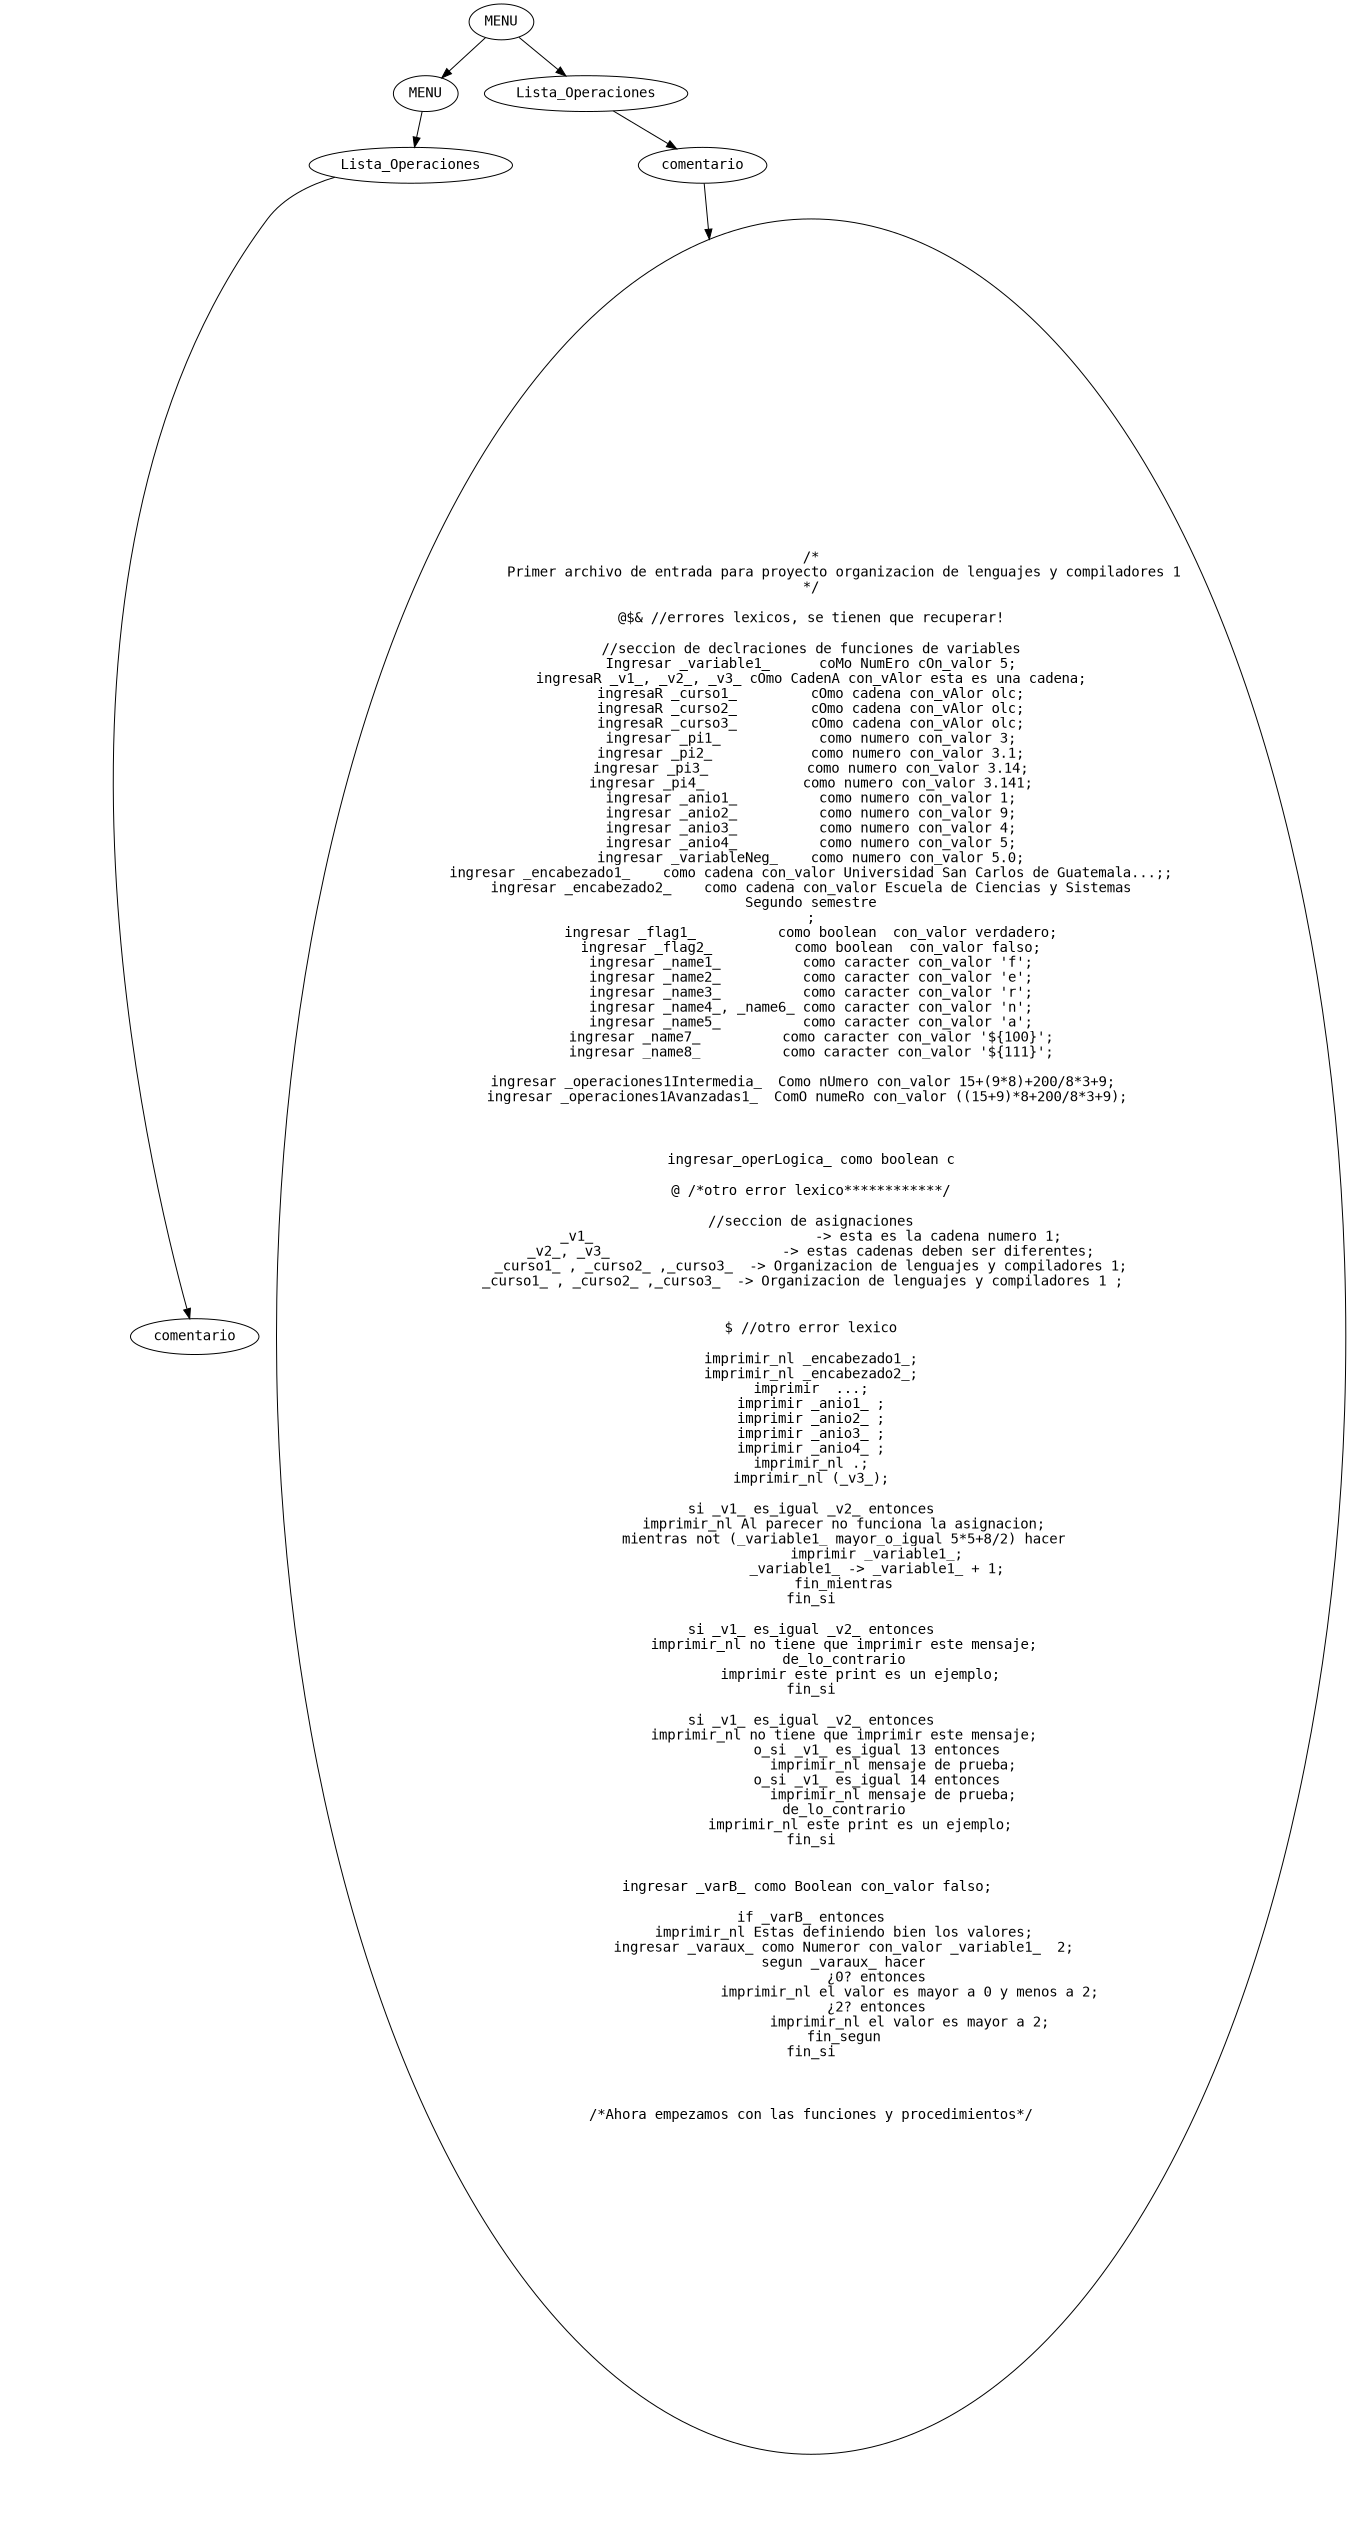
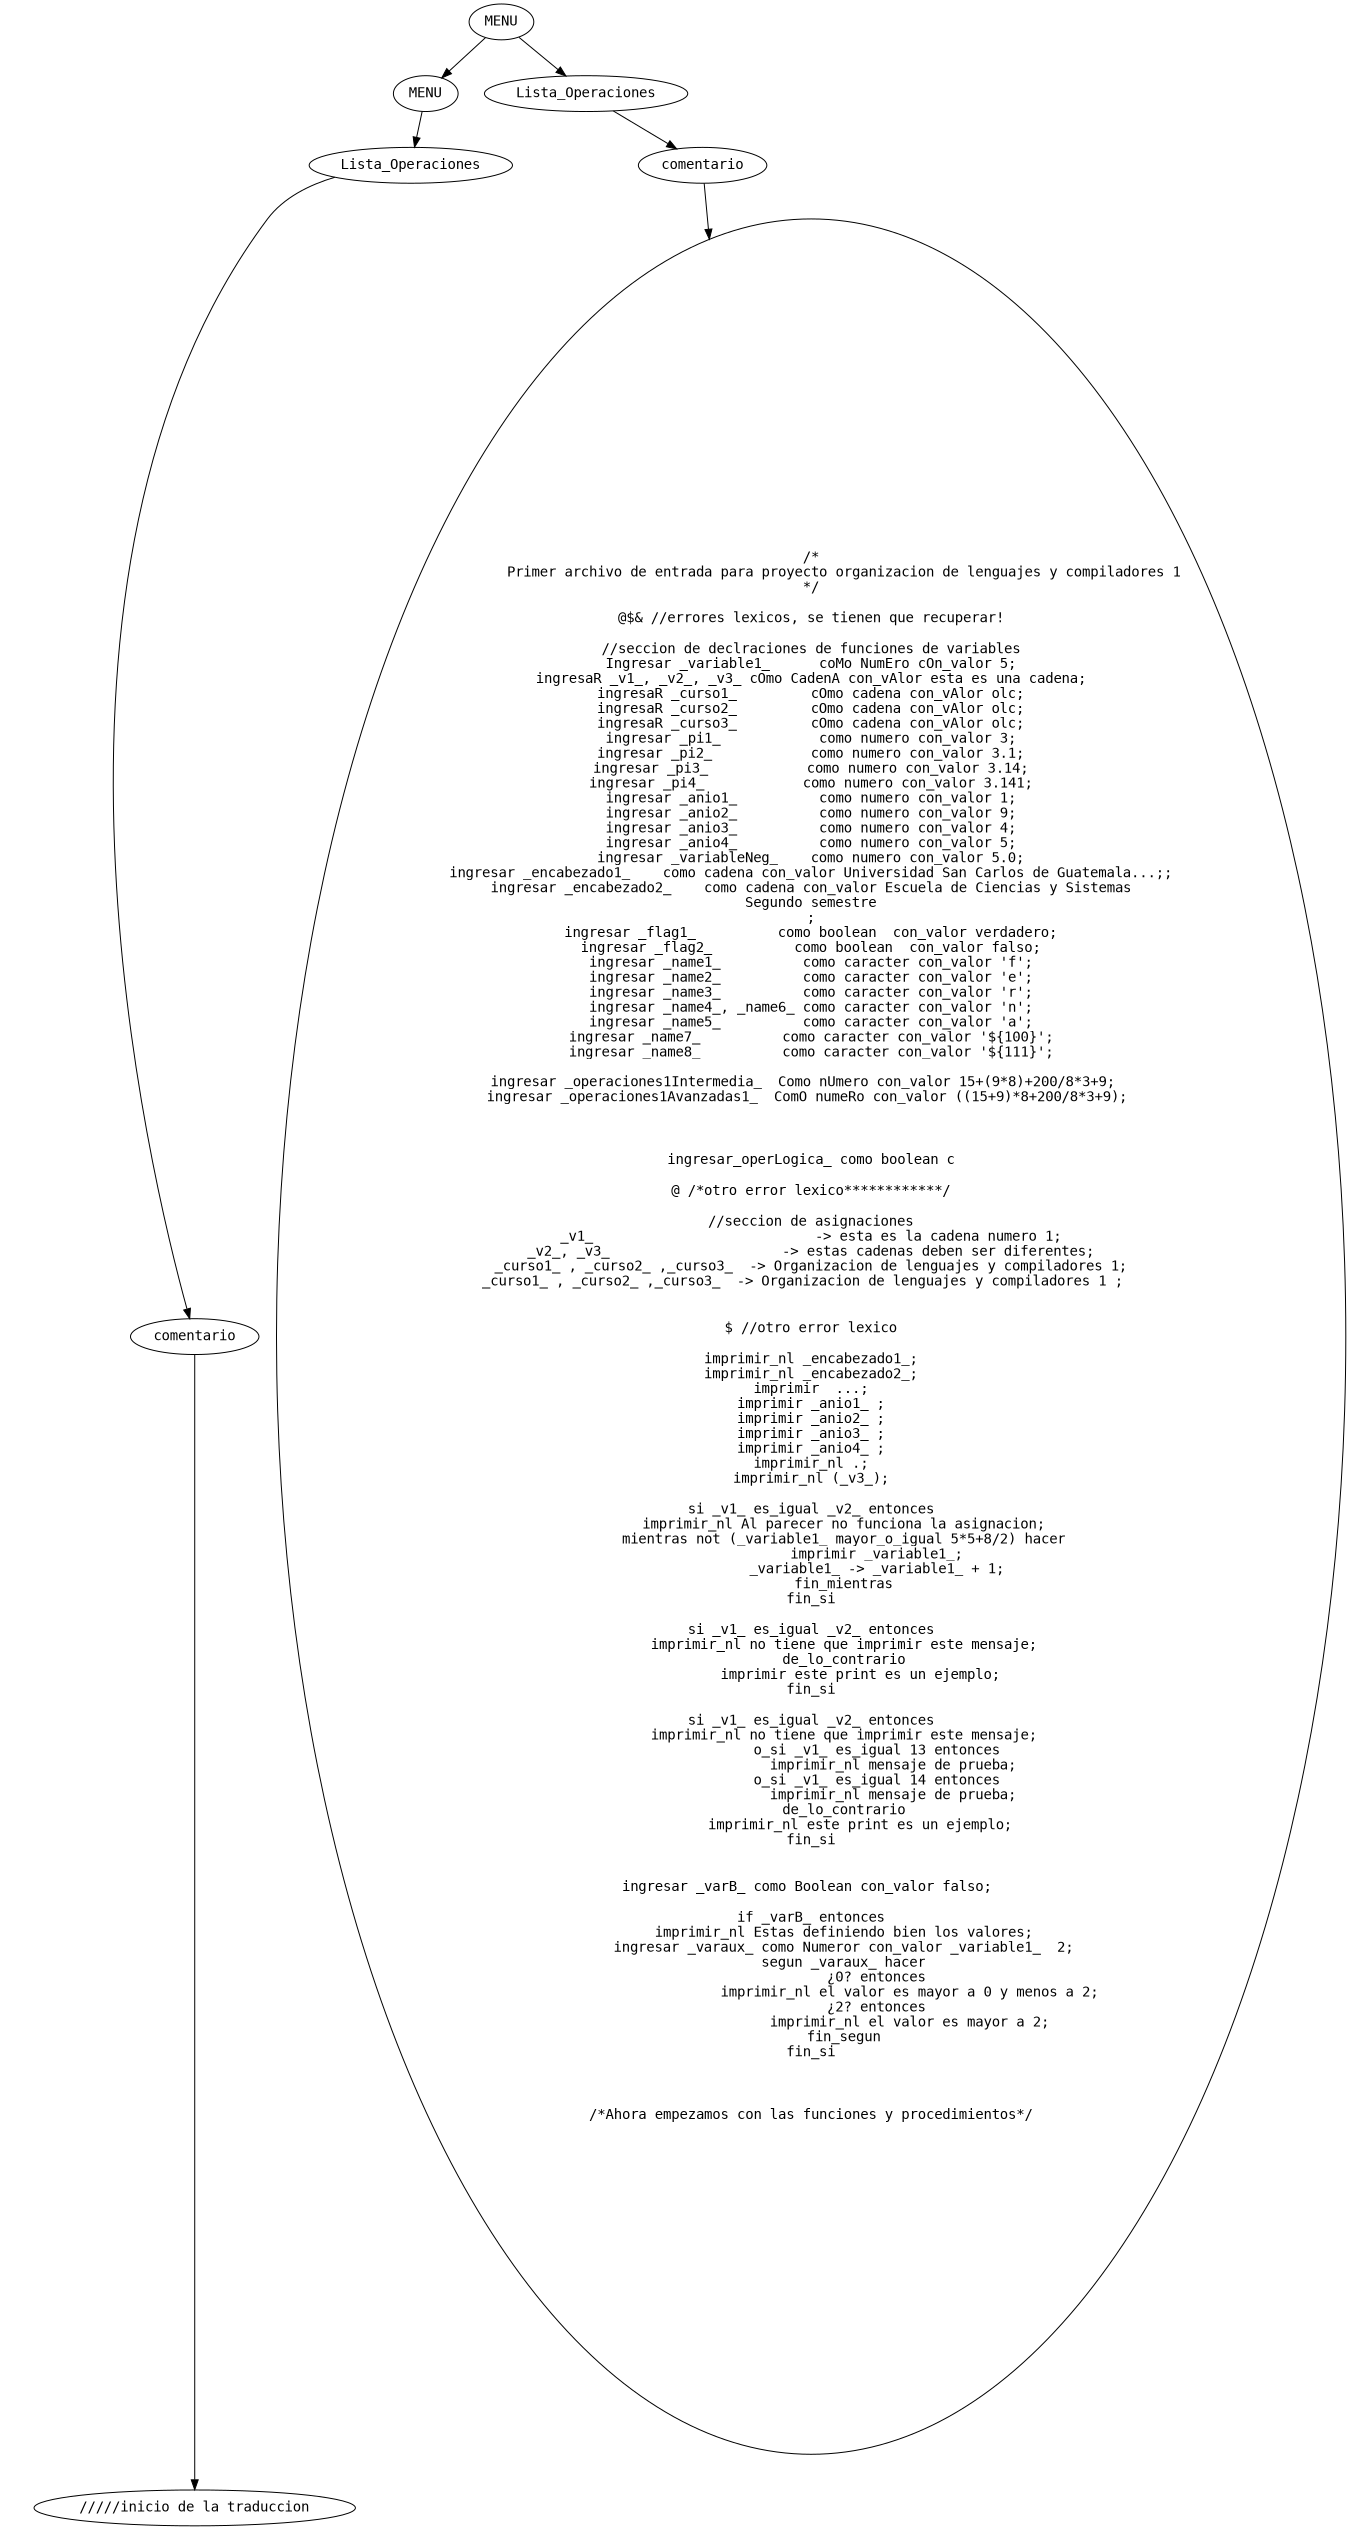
node "/////inicio de la traduccion": added
